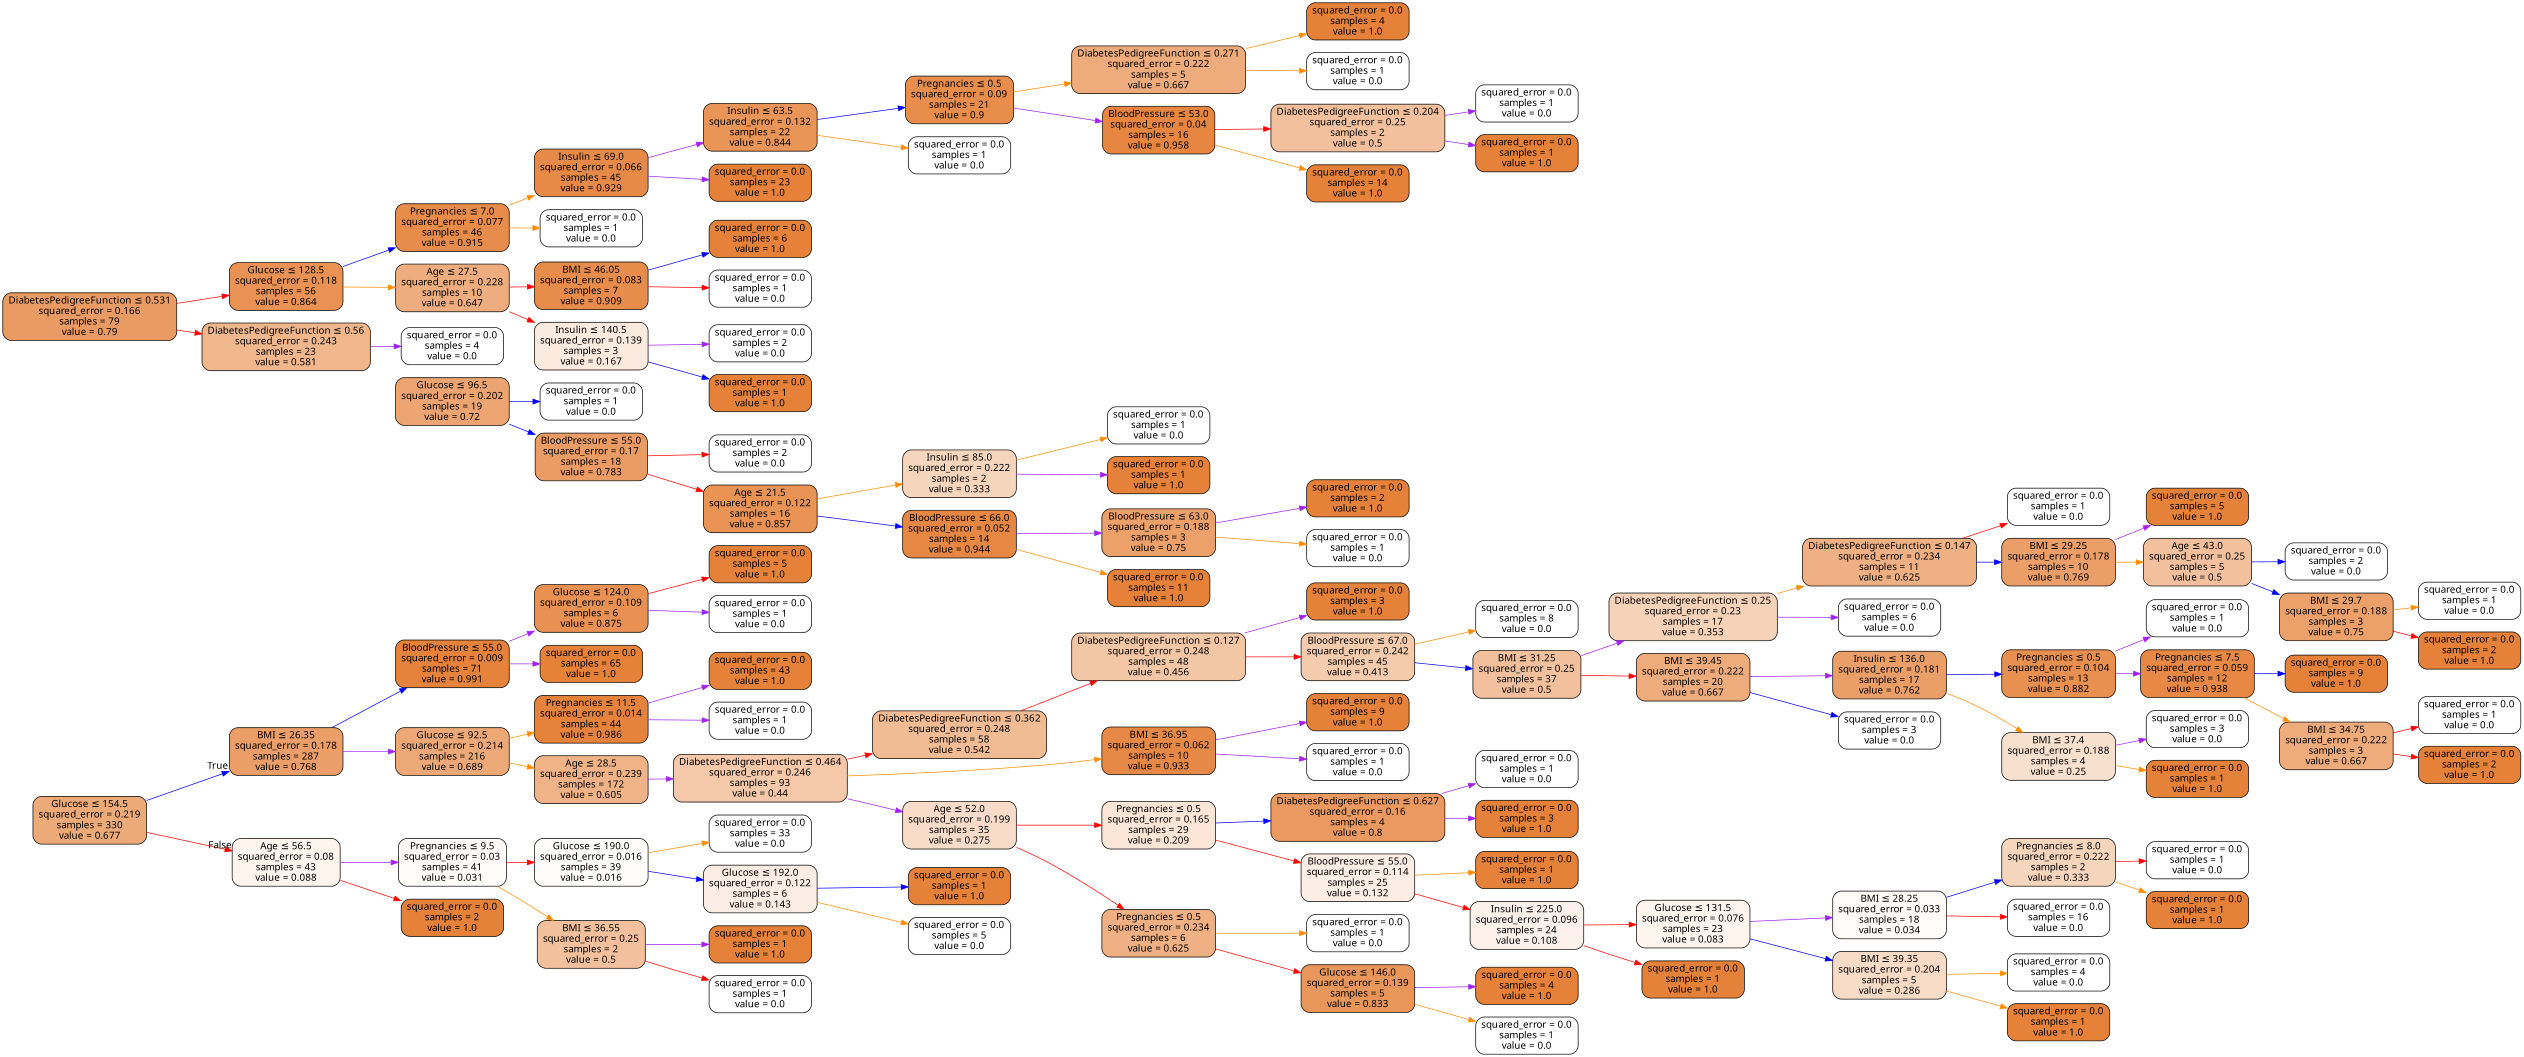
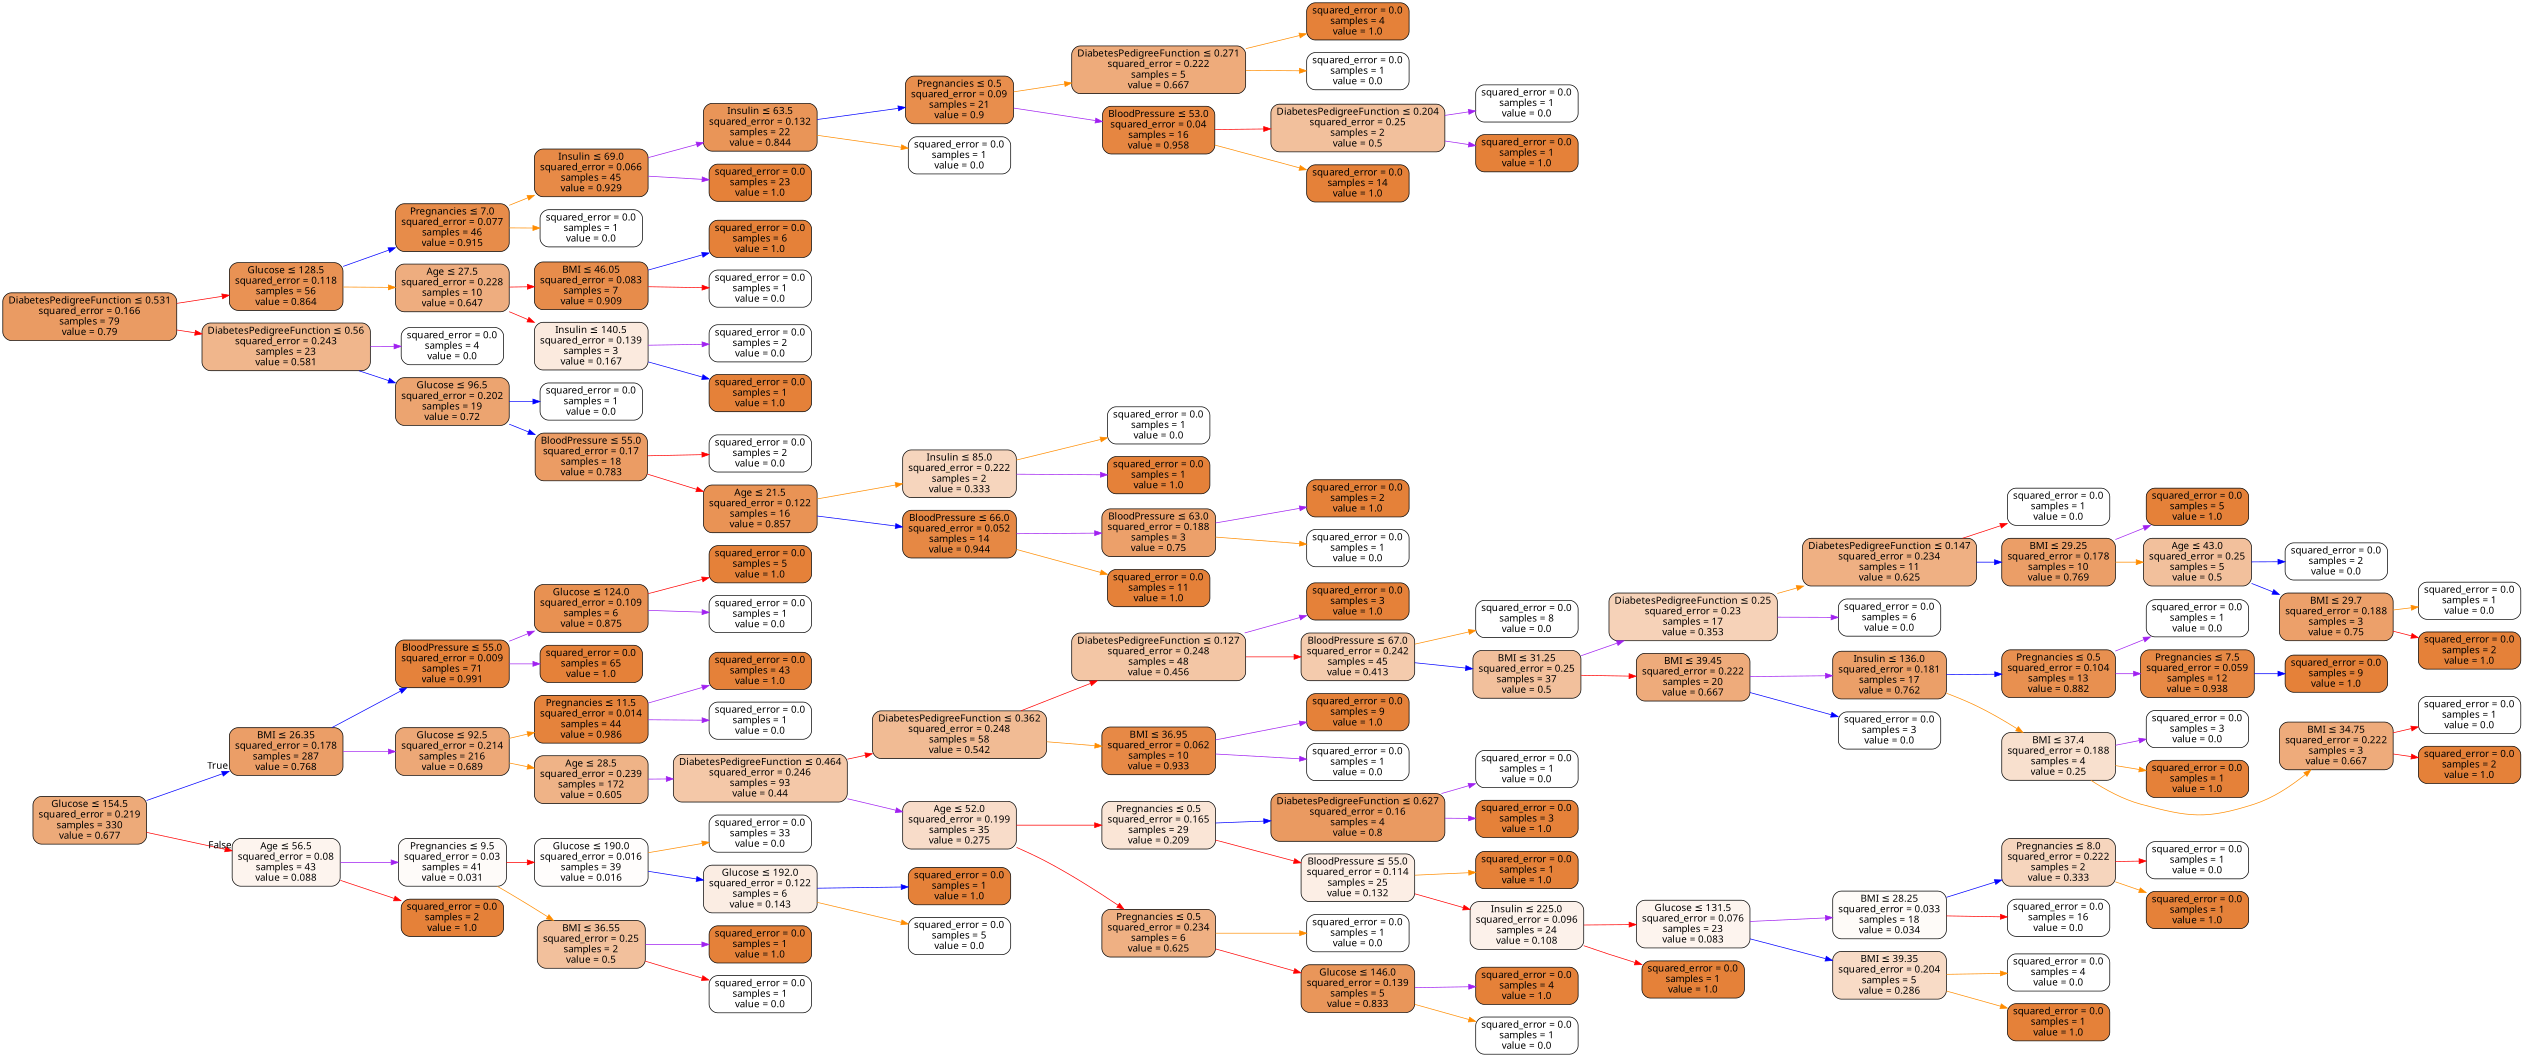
edge "DiabetesPedigreeFunction ≤ 0.56" -> "Glucose ≤ 96.5": added
edge "Pregnancies ≤ 7.5" -> "BMI ≤ 34.75": now "BMI ≤ 37.4" -> "BMI ≤ 34.75"
edge "DiabetesPedigreeFunction ≤ 0.464" -> "BMI ≤ 36.95": now "DiabetesPedigreeFunction ≤ 0.362" -> "BMI ≤ 36.95"
